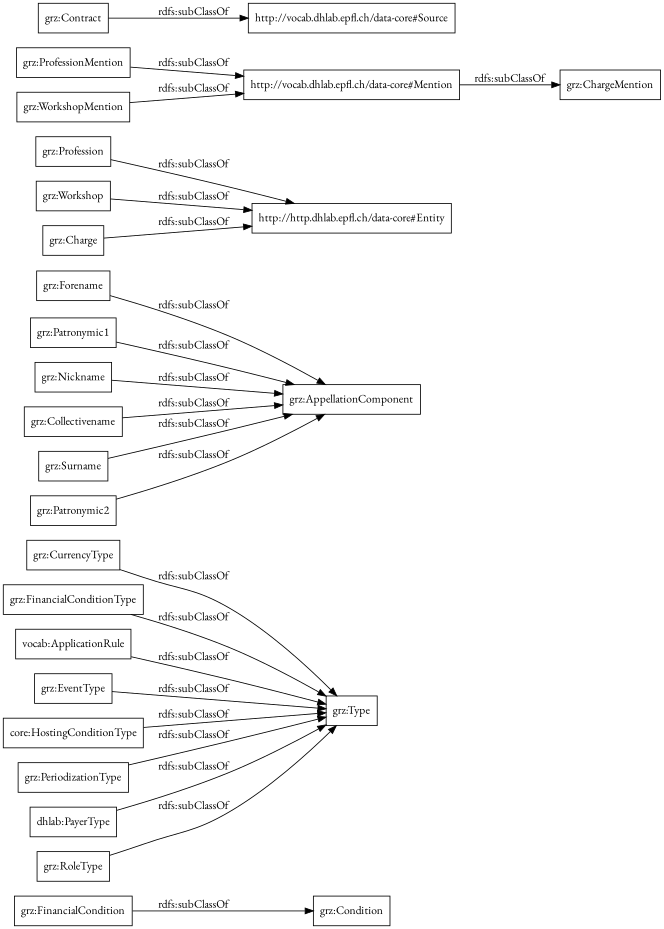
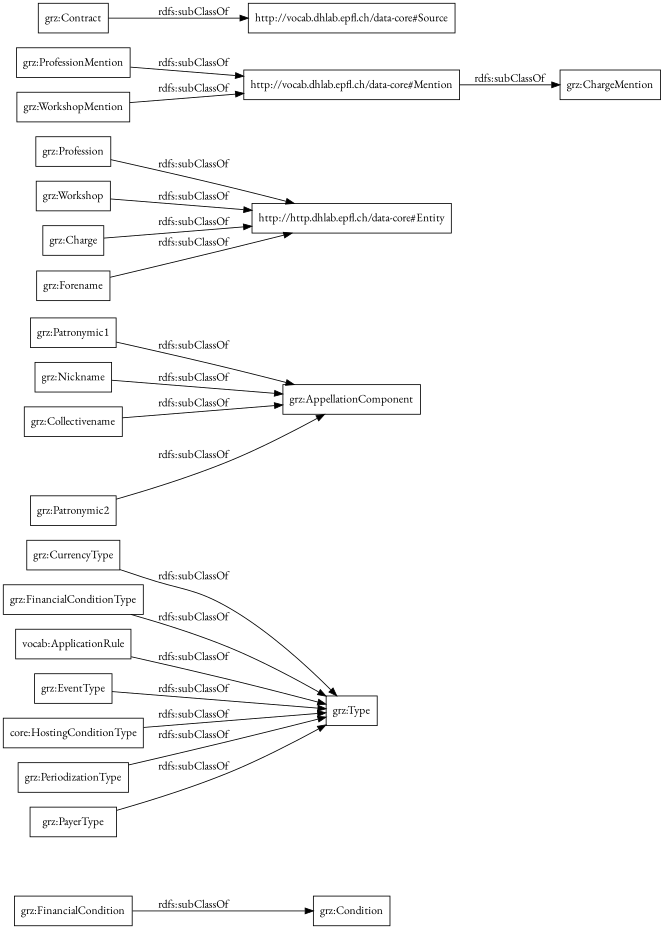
edge "grz:Forename" -> "grz:AppellationComponent": now "grz:Forename" -> "http://http.dhlab.epfl.ch/data-core#Entity"
node "grz:Surname": removed
node "dhlab:PayerType": label "dhlab:PayerType" -> "grz:PayerType"
node "grz:RoleType": removed
